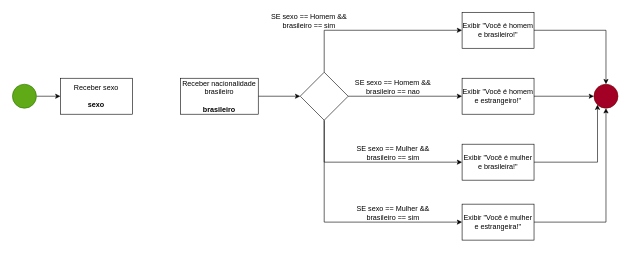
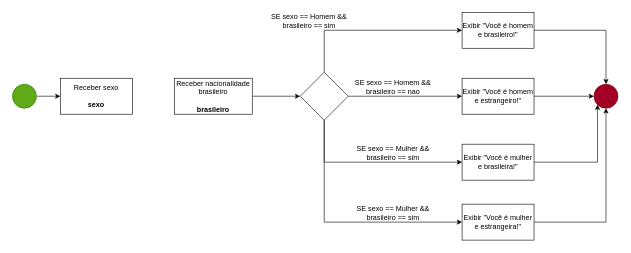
node "Receber nacionalidade brasileiro brasileiro": moved (219, 96) -> (213, 96)
